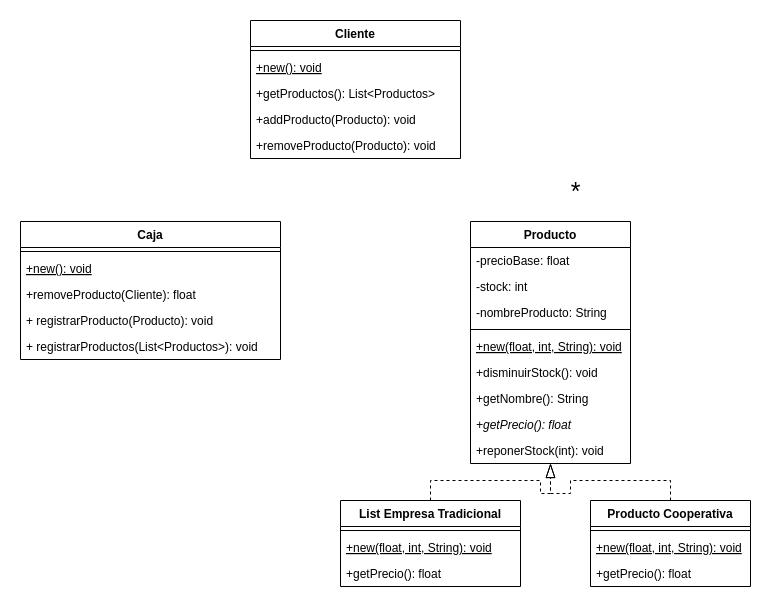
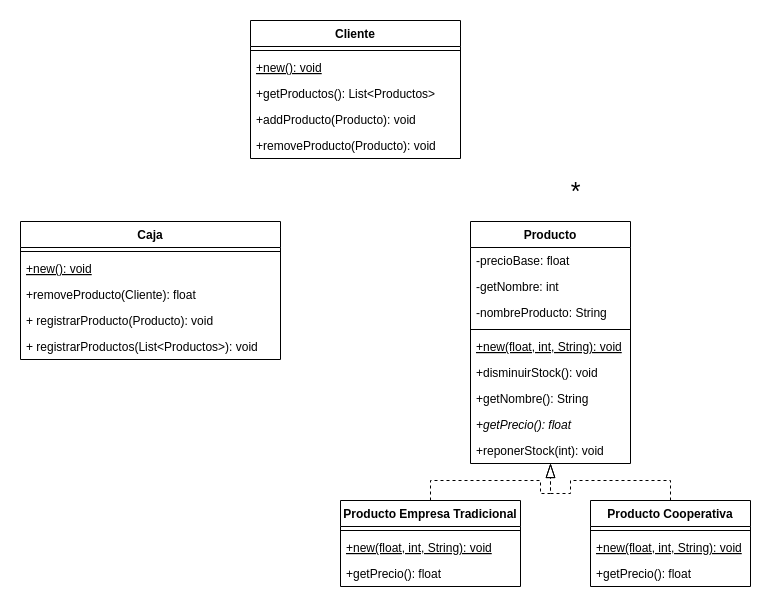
node "-stock: int": label "-stock: int" -> "-getNombre: int"
node "List Empresa Tradicional": label "List Empresa Tradicional" -> "Producto Empresa Tradicional"
